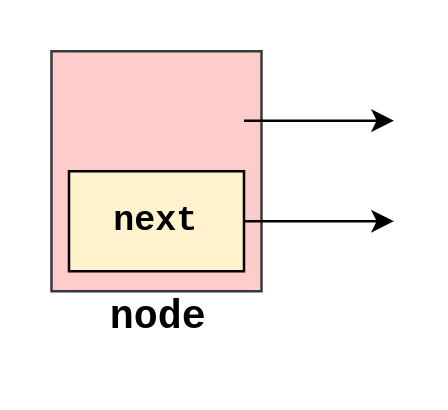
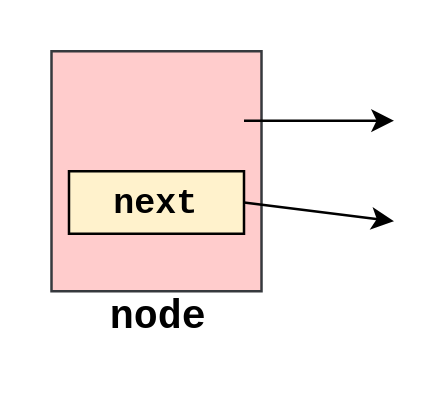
node "next": size 175x100 -> 175x63
